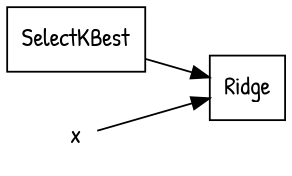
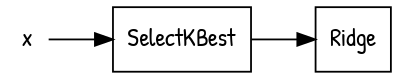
edge "x" -> "Ridge": now "x" -> "SelectKBest"
